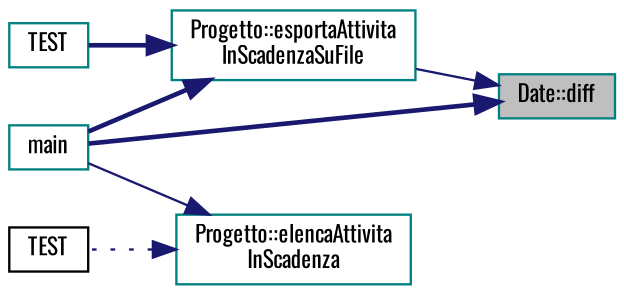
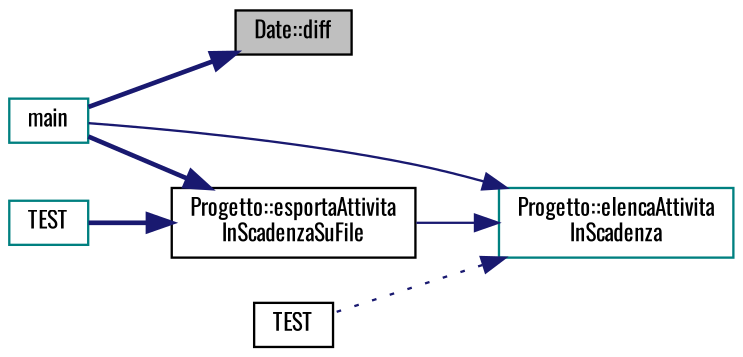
node "Progetto::esportaAttivita InScadenzaSuFile": color teal -> black
edge "Progetto::esportaAttivita InScadenzaSuFile" -> "Date::diff": now "Progetto::esportaAttivita InScadenzaSuFile" -> "Progetto::elencaAttivita InScadenza"
node "Date::diff": color teal -> black
